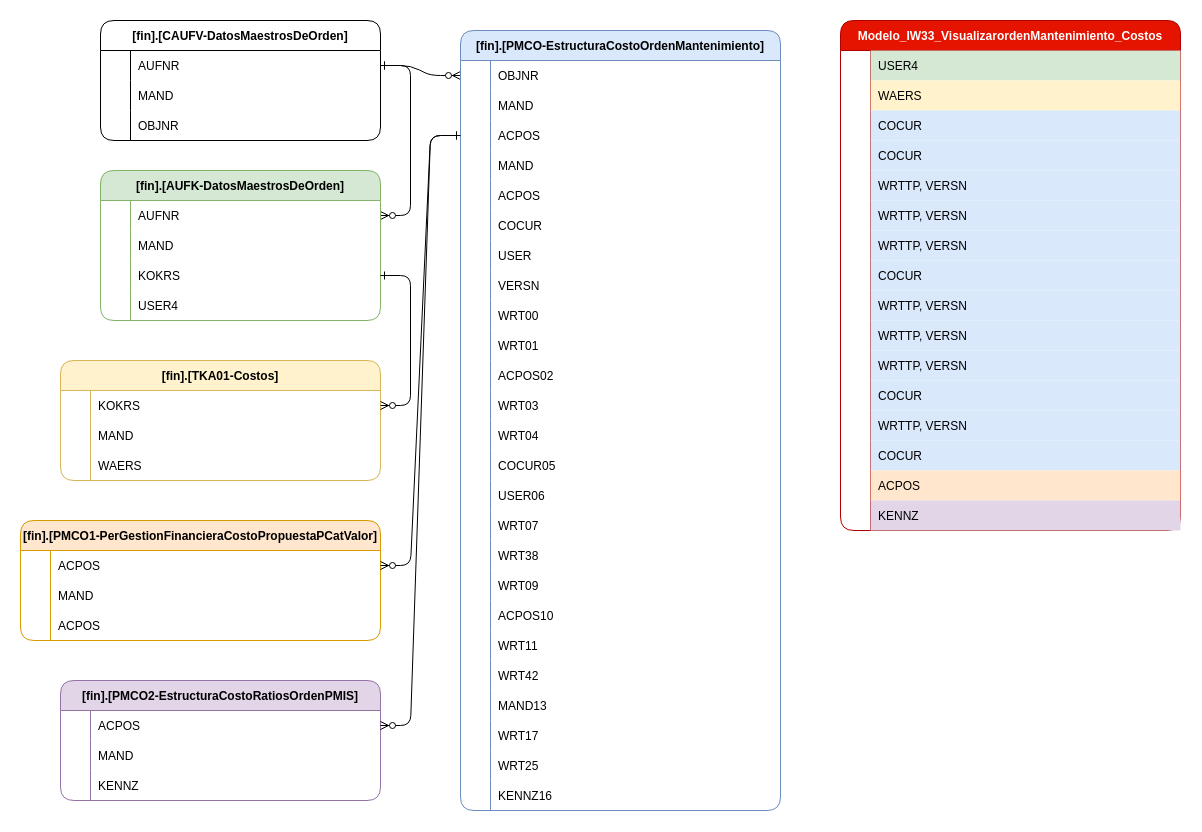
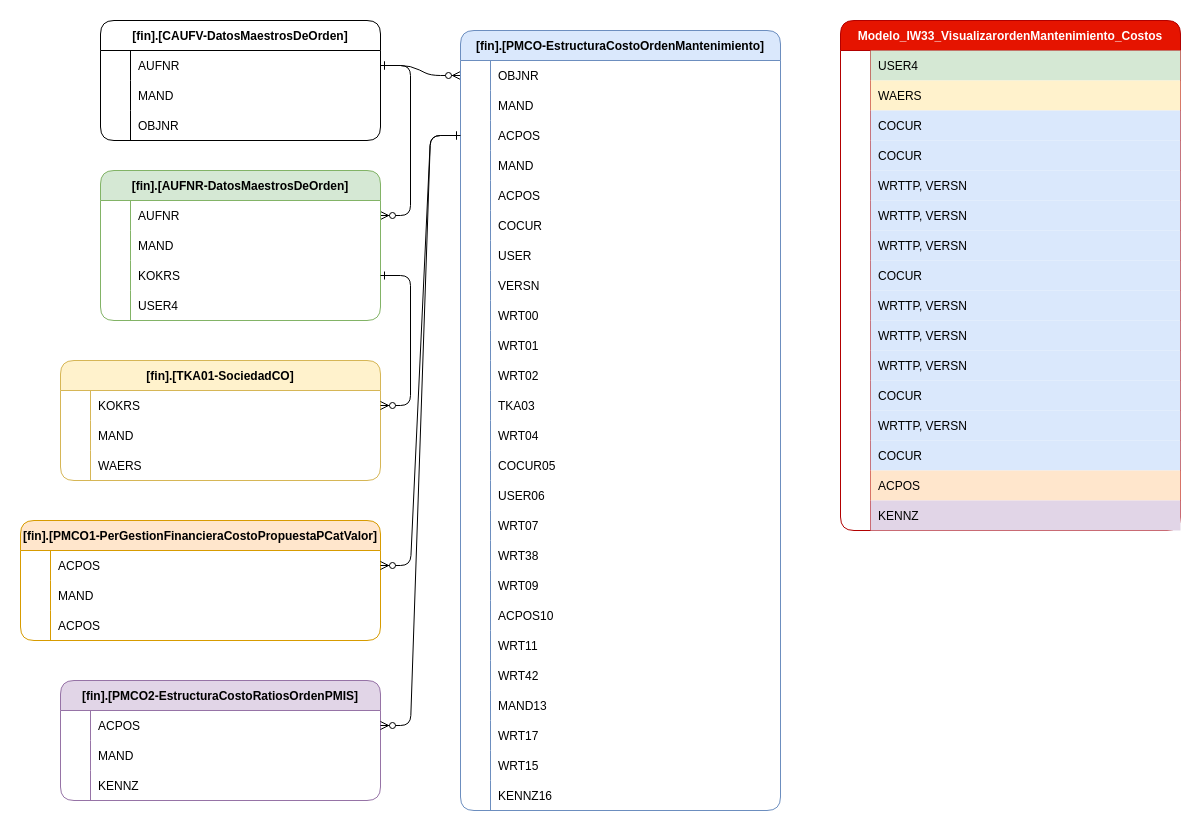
node "[fin].[AUFK-DatosMaestrosDeOrden]": label "[fin].[AUFK-DatosMaestrosDeOrden]" -> "[fin].[AUFNR-DatosMaestrosDeOrden]"
node "[fin].[TKA01-Costos]": label "[fin].[TKA01-Costos]" -> "[fin].[TKA01-SociedadCO]"
node "ACPOS02": label "ACPOS02" -> "WRT02"
node "WRT03": label "WRT03" -> "TKA03"
node "WRT25": label "WRT25" -> "WRT15"
